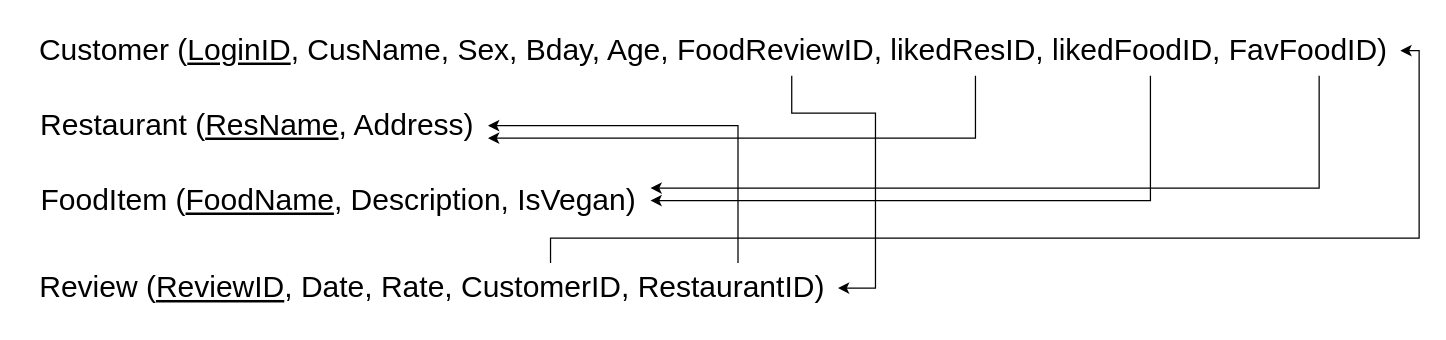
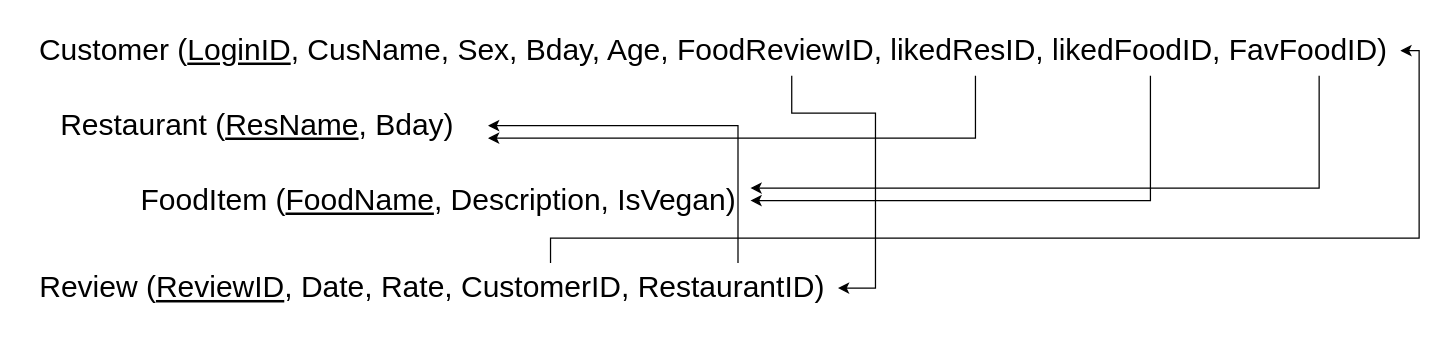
node "Restaurant (ResName, Address)": label "Restaurant (ResName, Address)" -> "Restaurant (ResName, Bday)"
node "FoodItem (FoodName, Description, IsVegan)": moved (338, 201) -> (438, 201)
